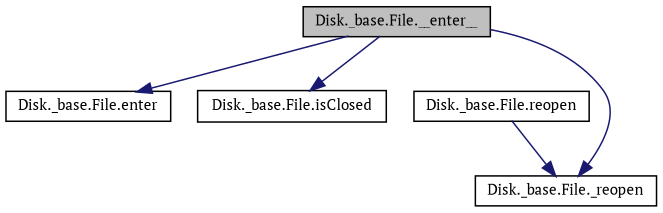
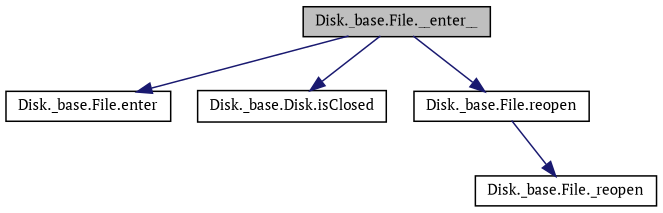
edge "Disk._base.File.__enter__" -> "Disk._base.File._reopen": now "Disk._base.File.__enter__" -> "Disk._base.File.reopen"
node "Disk._base.File.isClosed": label "Disk._base.File.isClosed" -> "Disk._base.Disk.isClosed"
